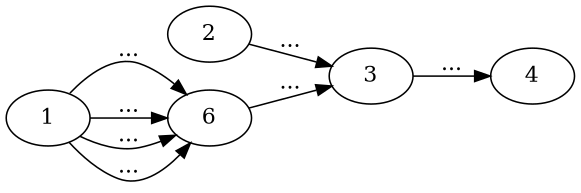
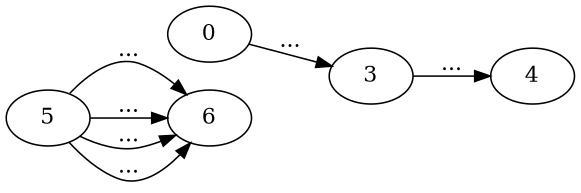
node "2": label "2" -> "0"
edge "6" -> "3": removed, label "..."
node "1": label "1" -> "5"
